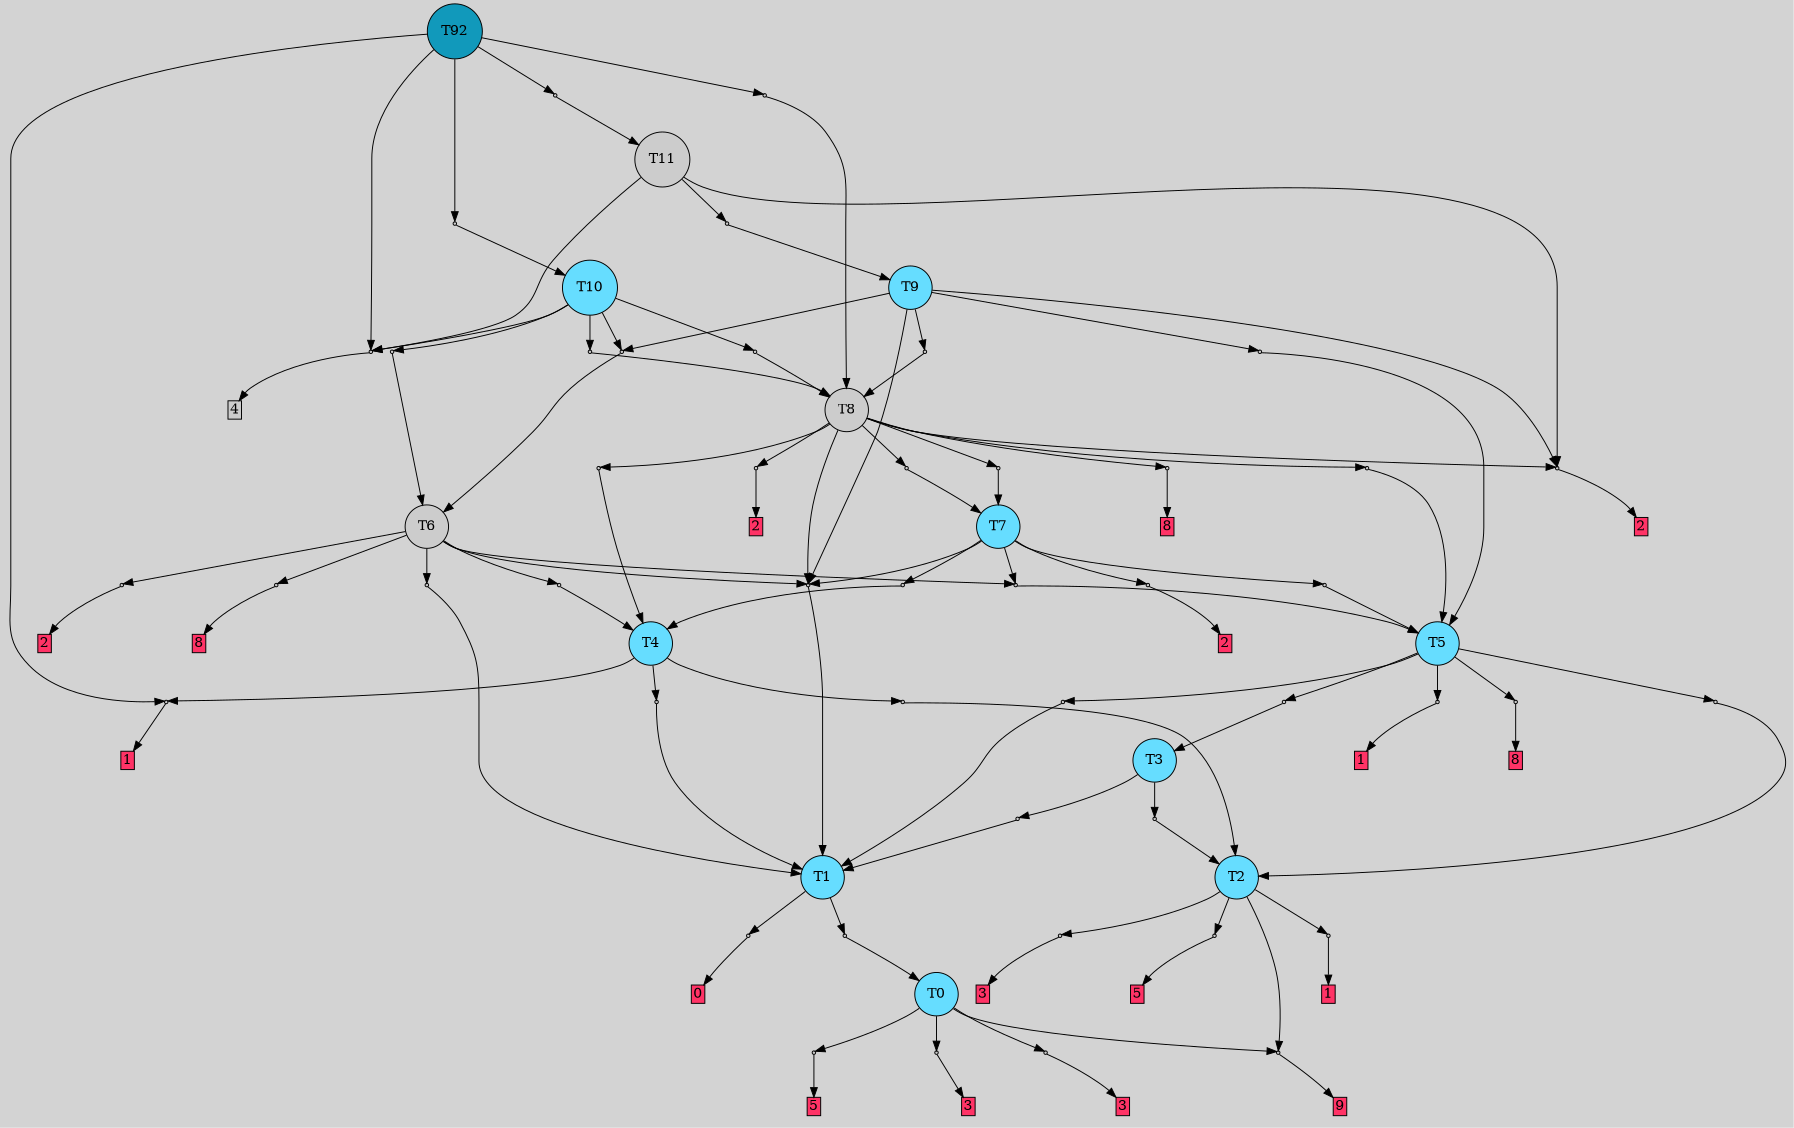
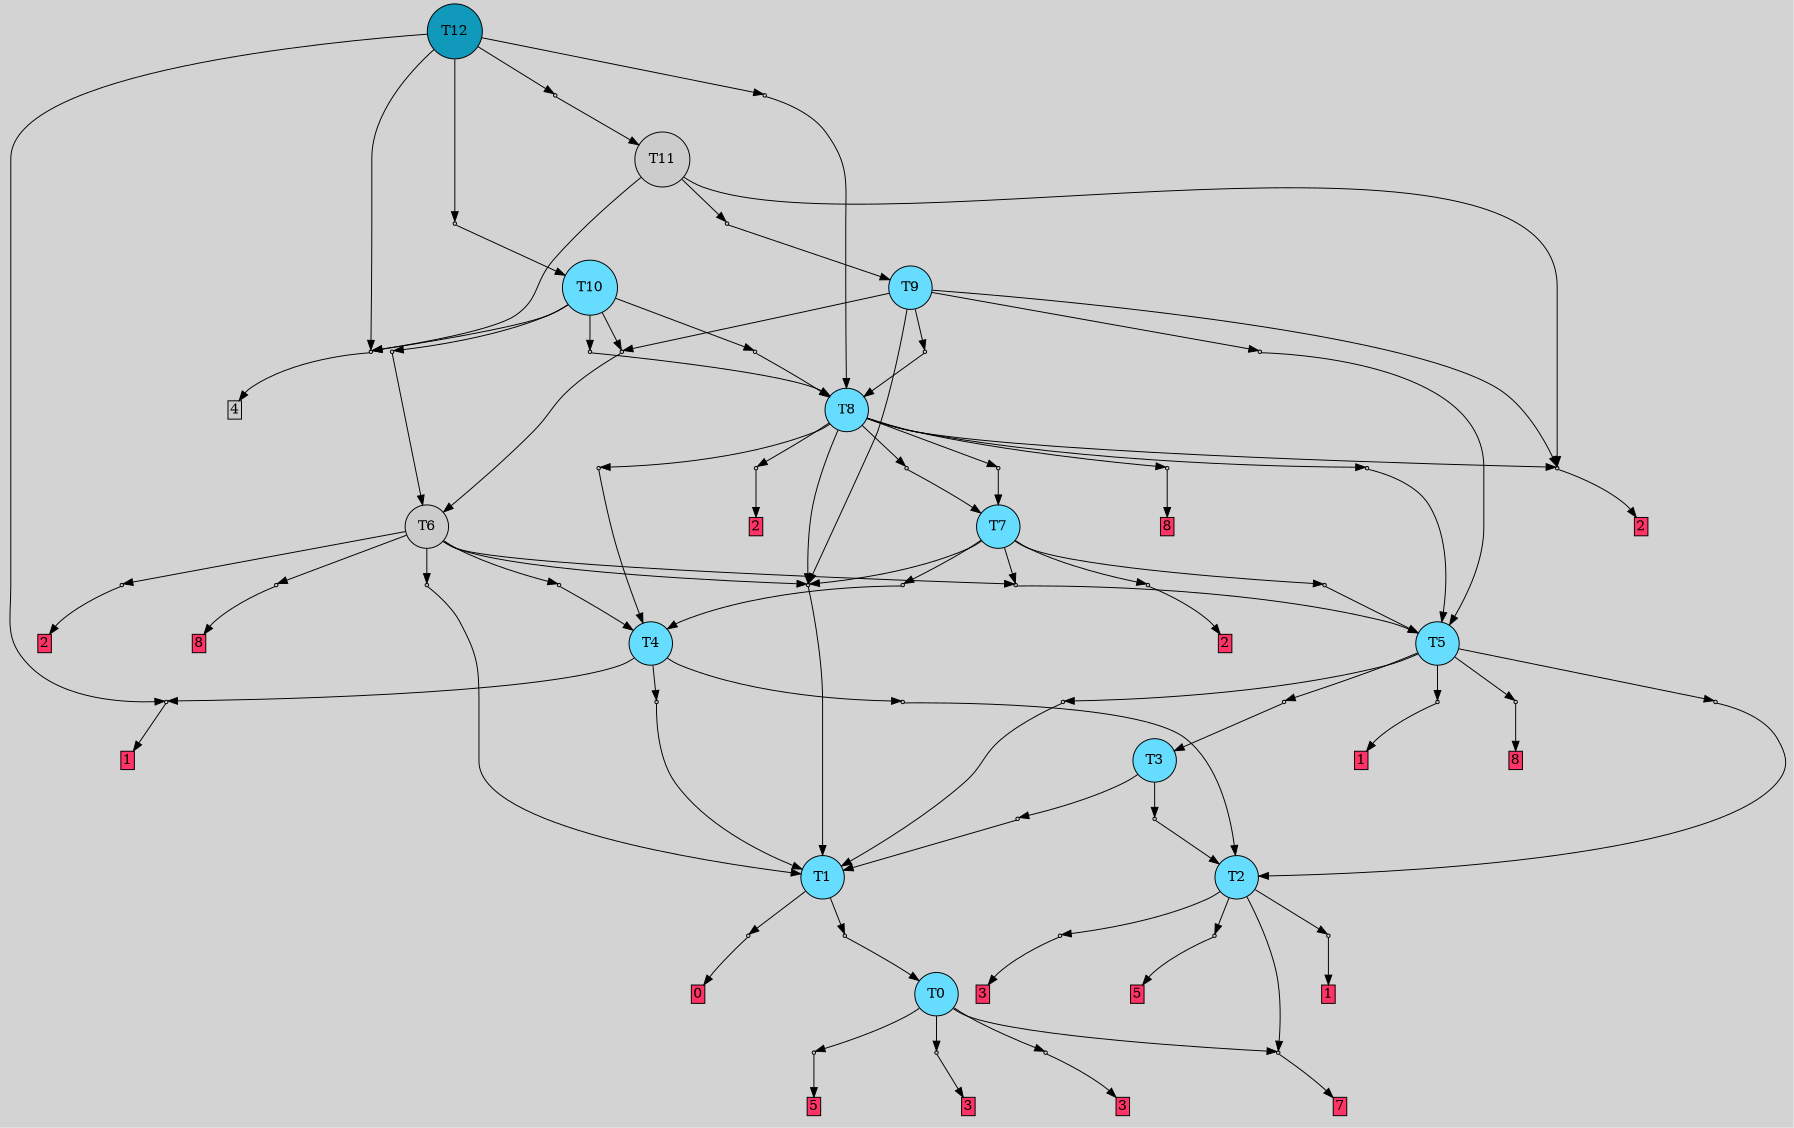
node "T92": label "T92" -> "T12"
node "T8": fillcolor #cccccc -> #66ddff
node "9": label "9" -> "7"
